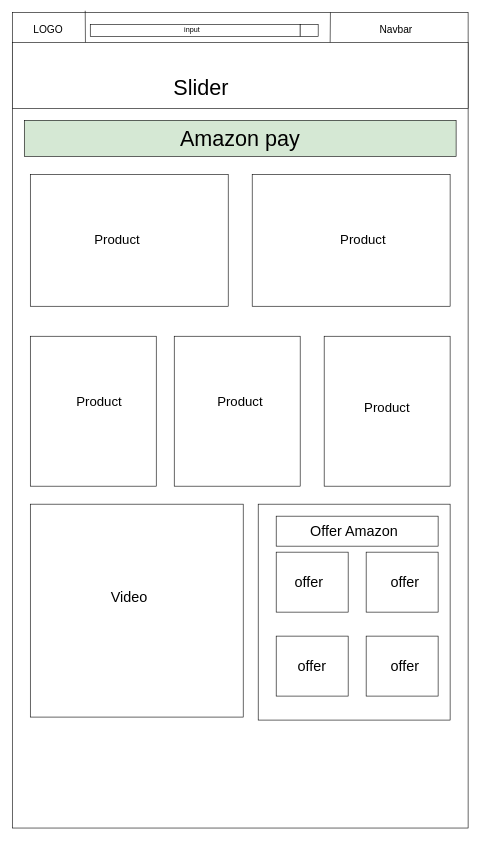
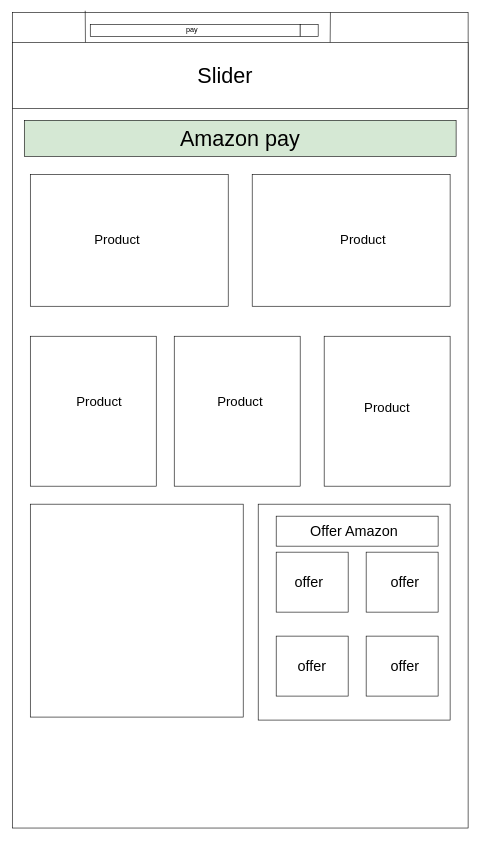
node "LOGO": removed
node "input": label "input" -> "pay"
node "Navbar": removed
node "Slider": moved (201, 87) -> (225, 75)
node "Video": removed
